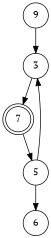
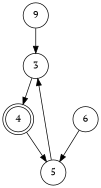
node "7": label "7" -> "4"
edge "5" -> "6": reversed
